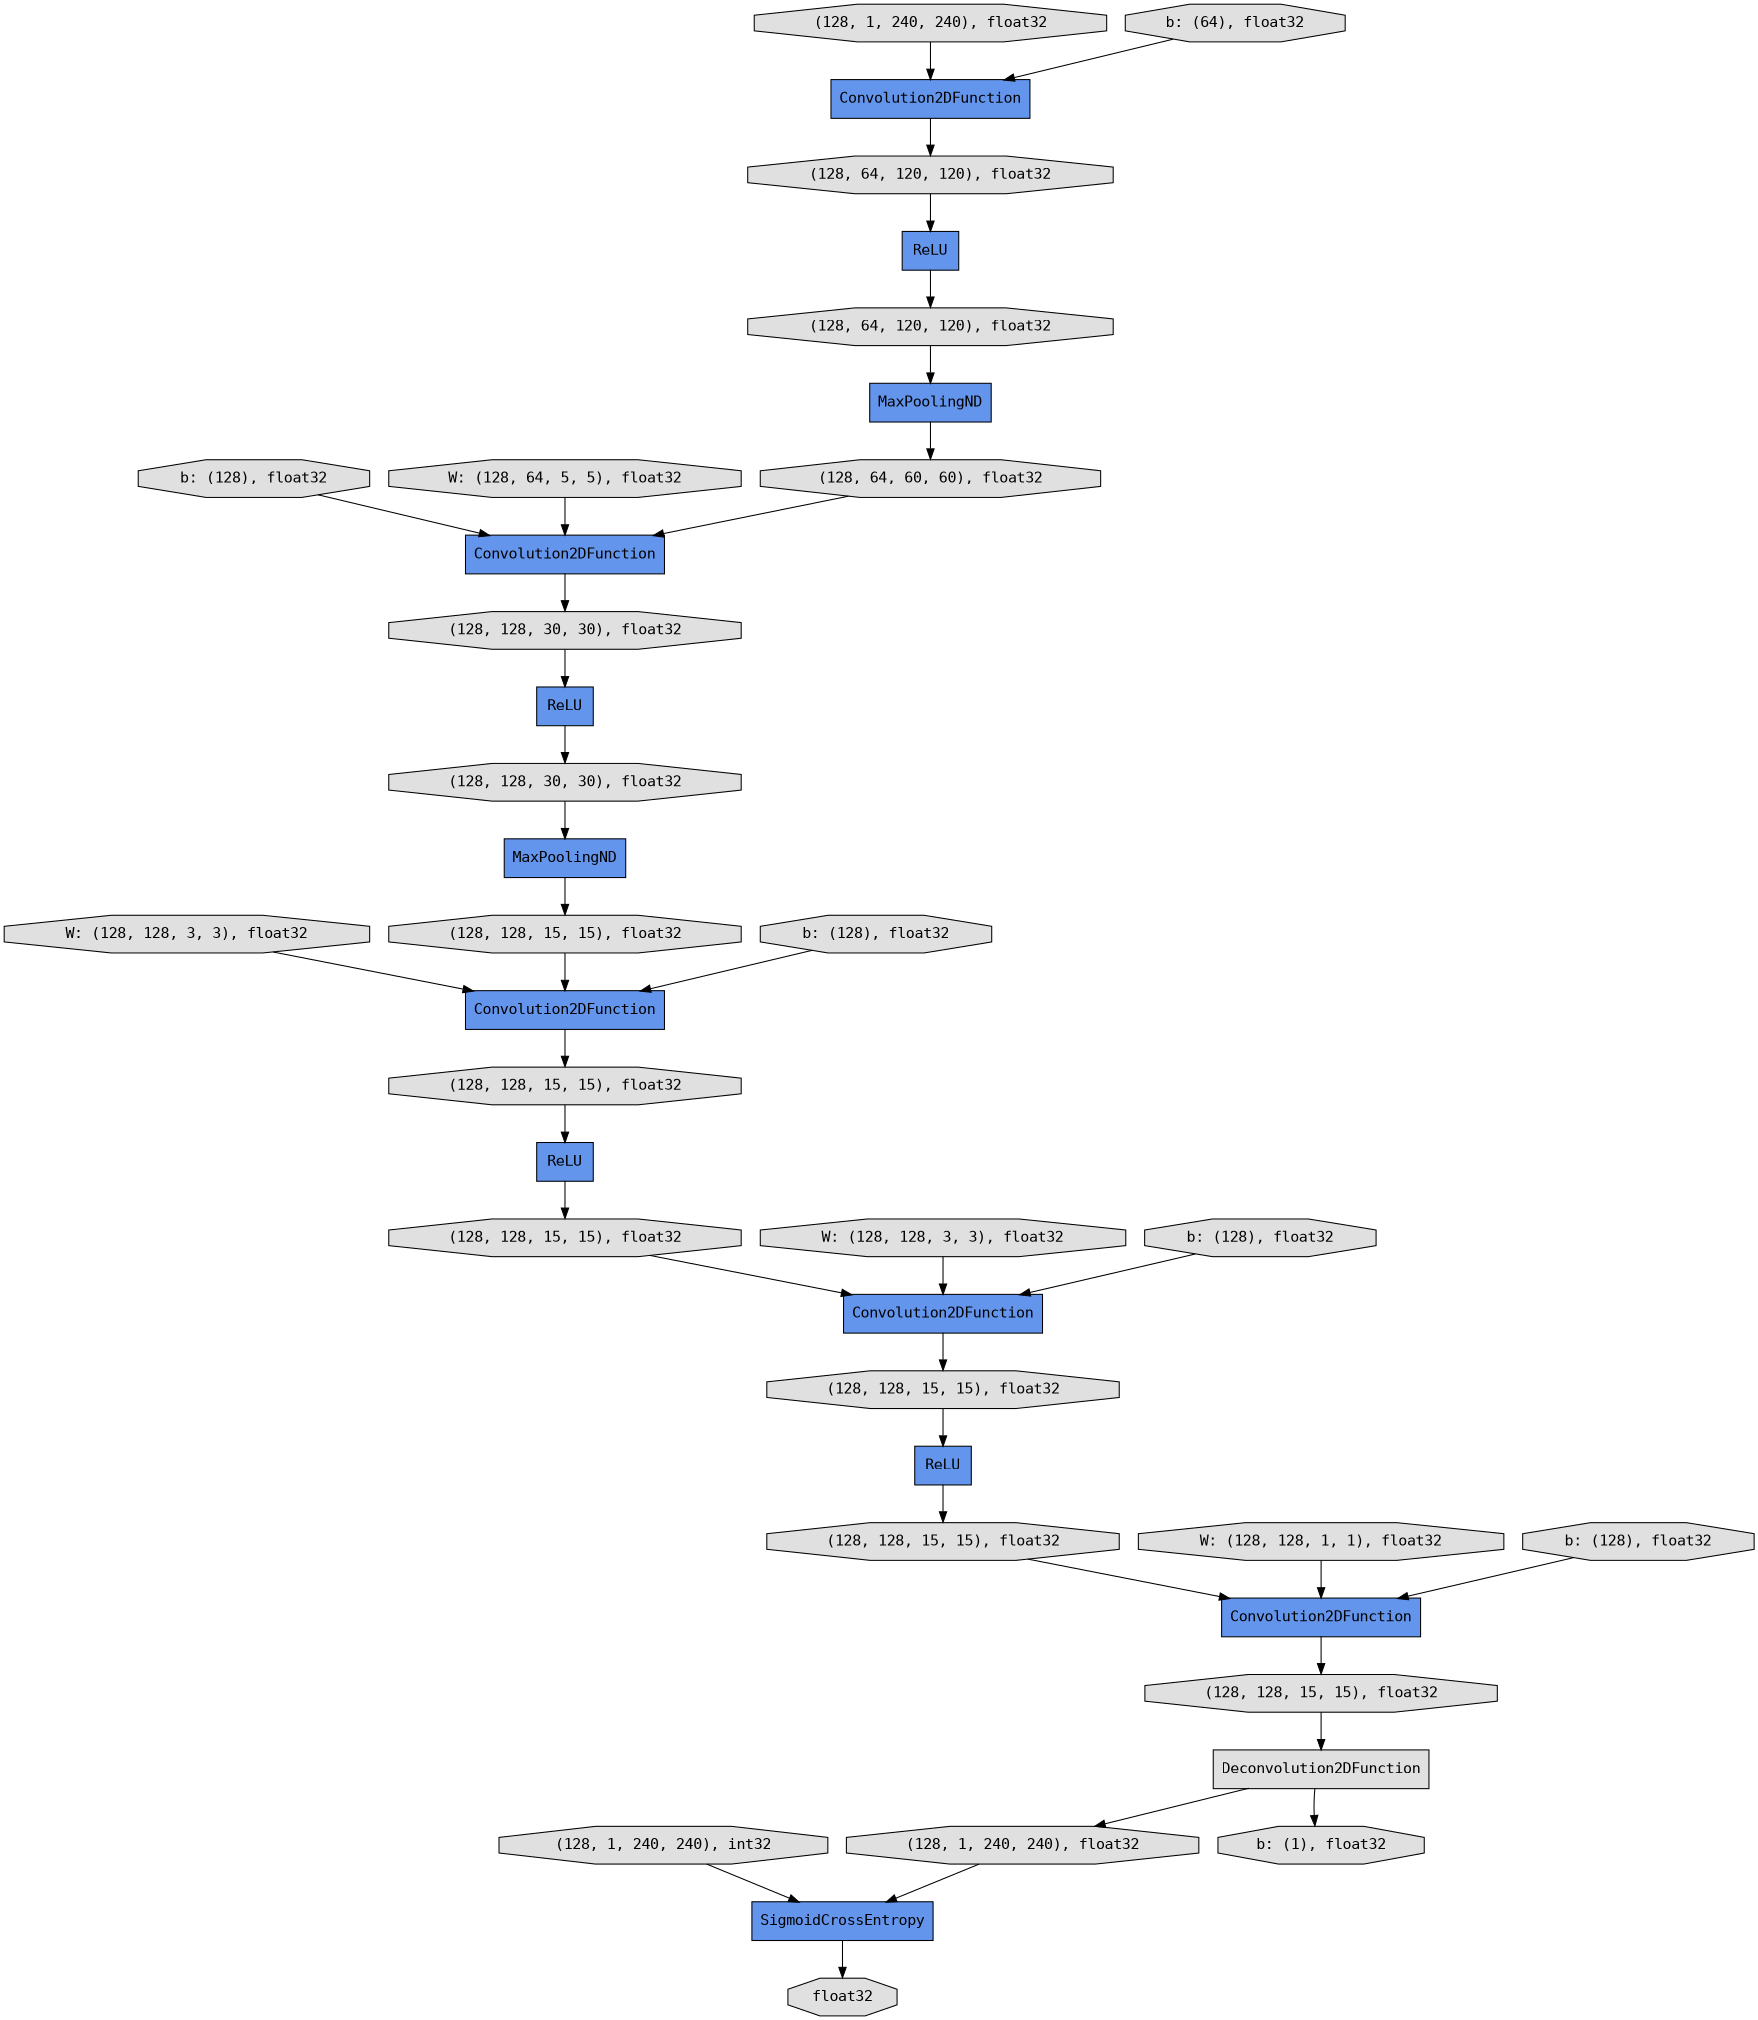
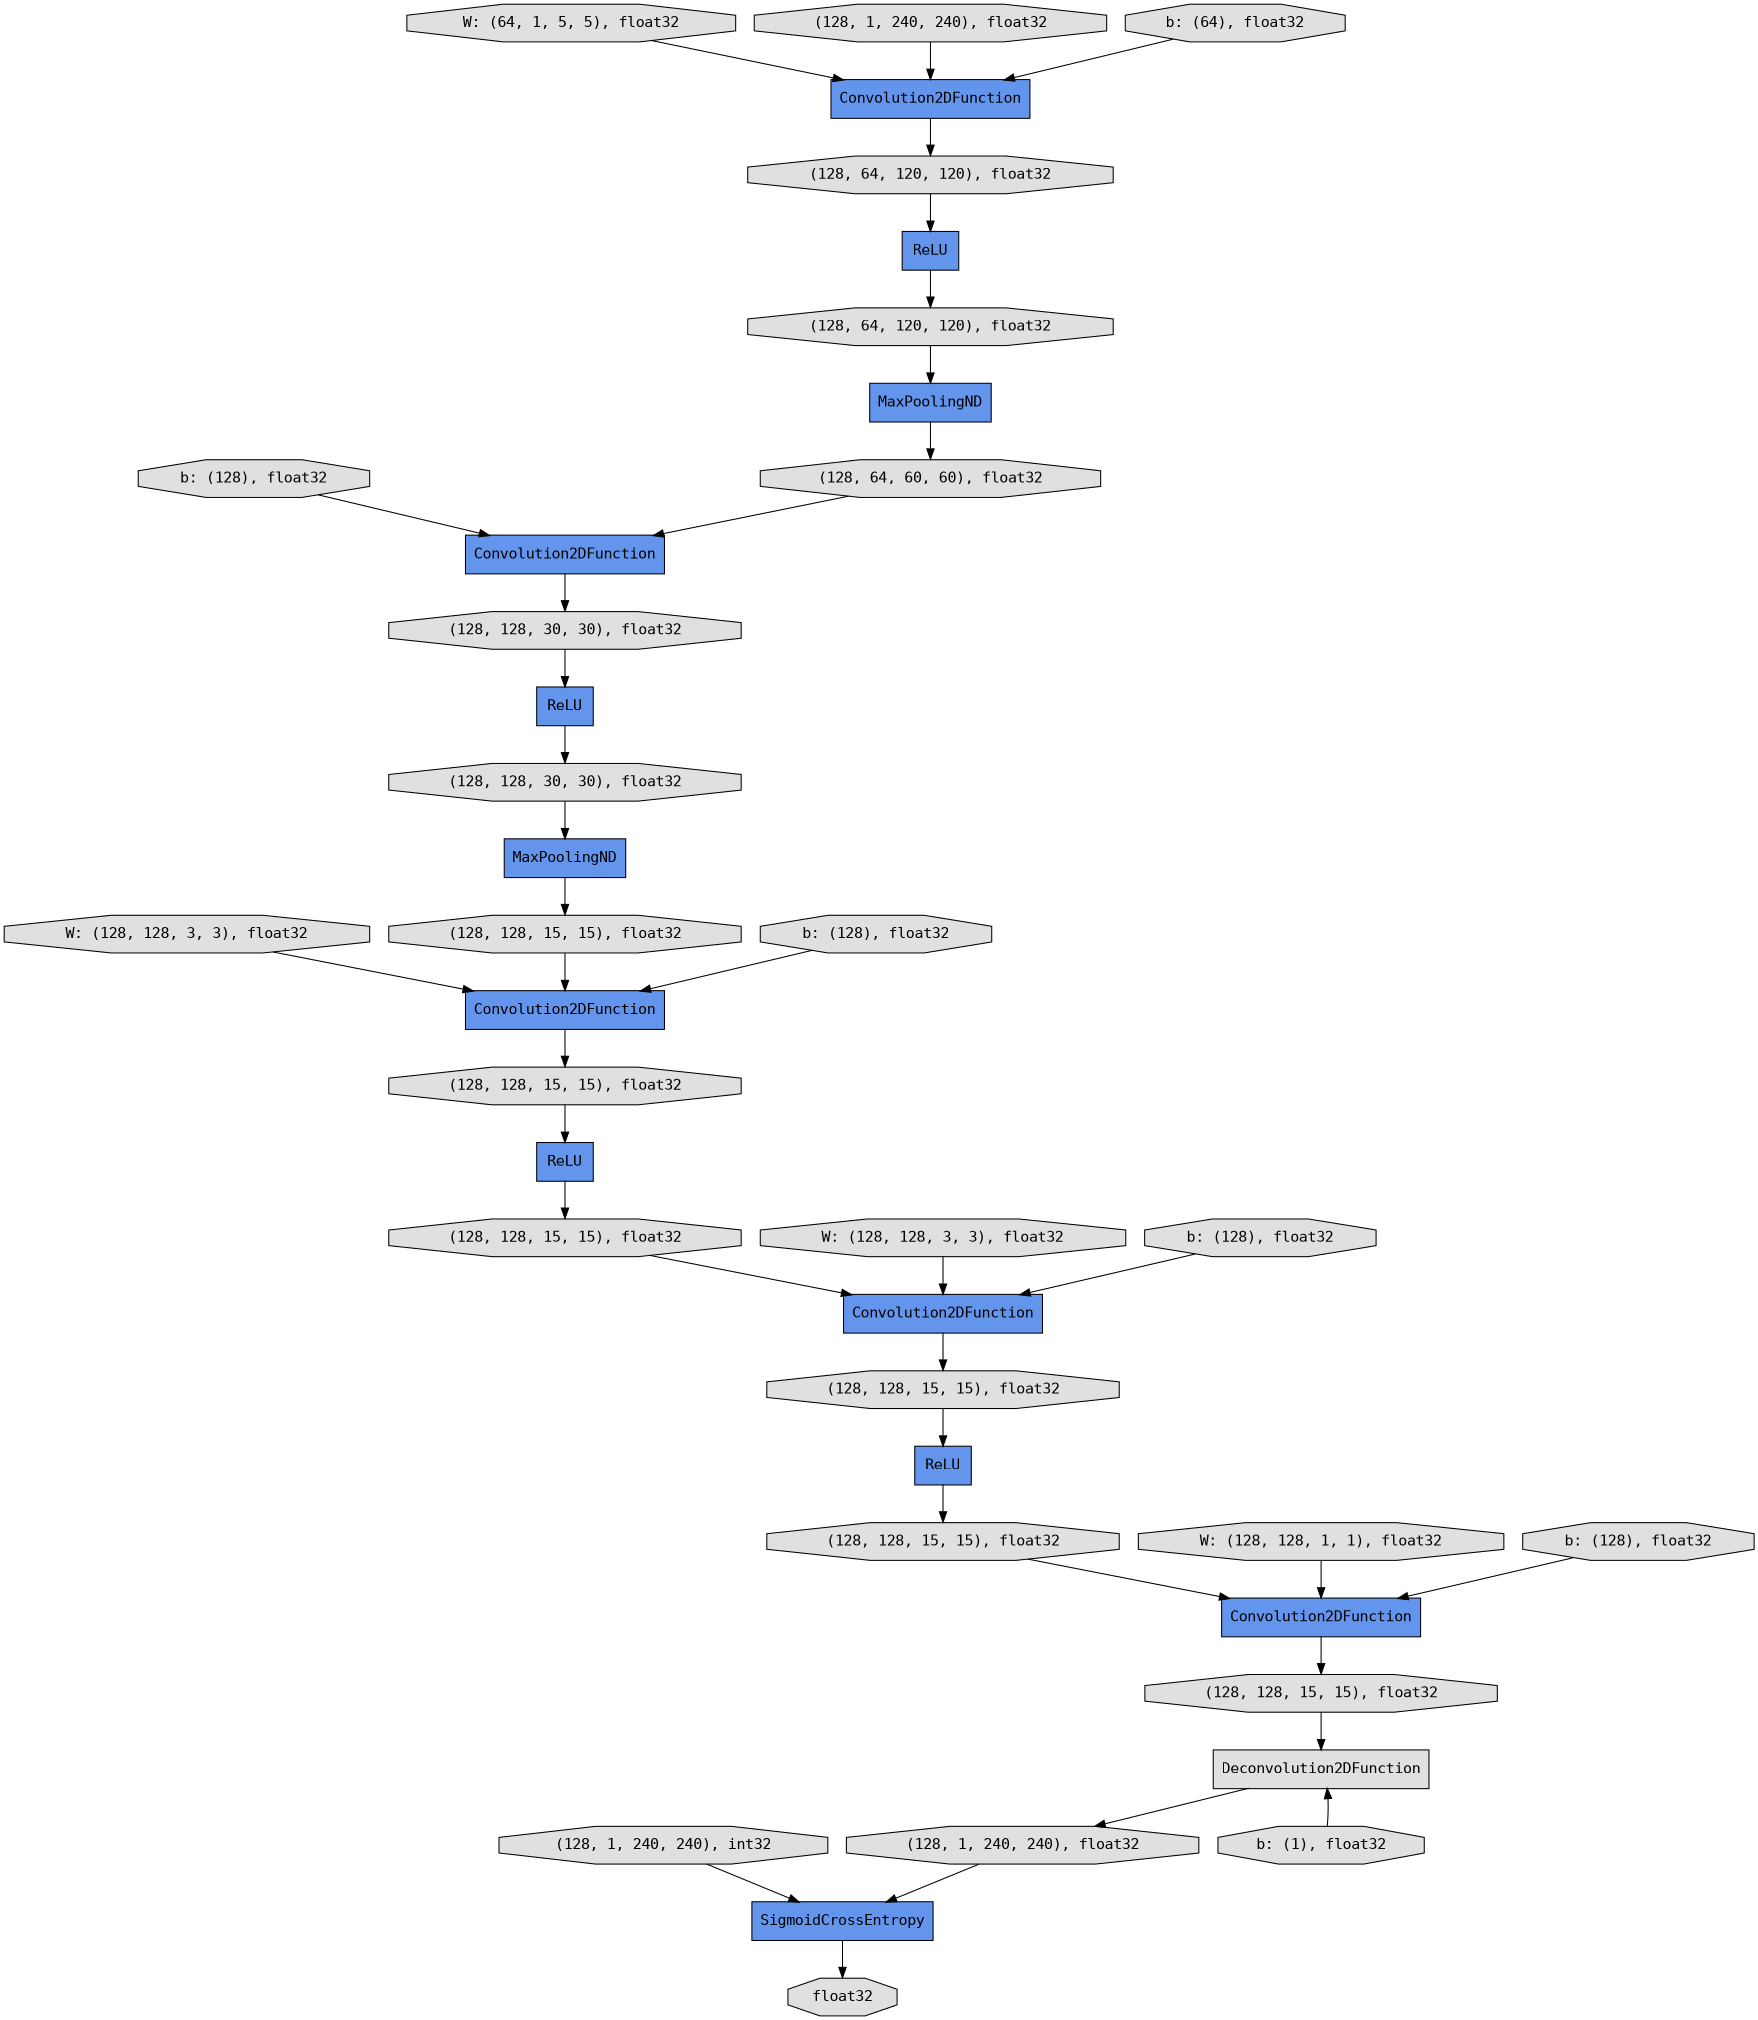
node "W: (64, 1, 5, 5), float32": added
node "W: (128, 64, 5, 5), float32": removed
edge "Deconvolution2DFunction" -> "b: (1), float32": reversed
